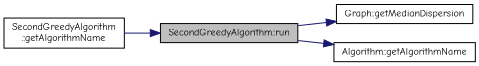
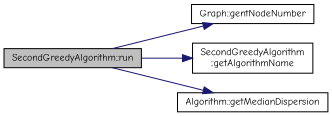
node "Graph::getMedianDispersion": label "Graph::getMedianDispersion" -> "Graph::gentNodeNumber"
edge "SecondGreedyAlgorithm ::getAlgorithmName" -> "SecondGreedyAlgorithm::run": reversed
node "Algorithm::getAlgorithmName": label "Algorithm::getAlgorithmName" -> "Algorithm::getMedianDispersion"
